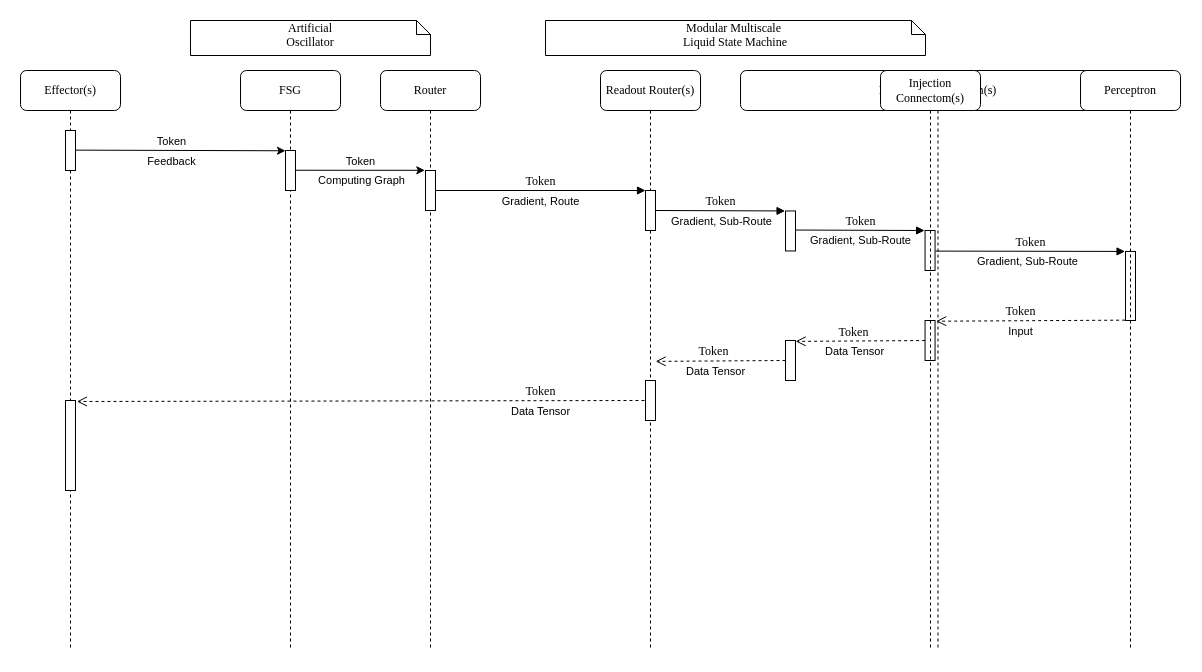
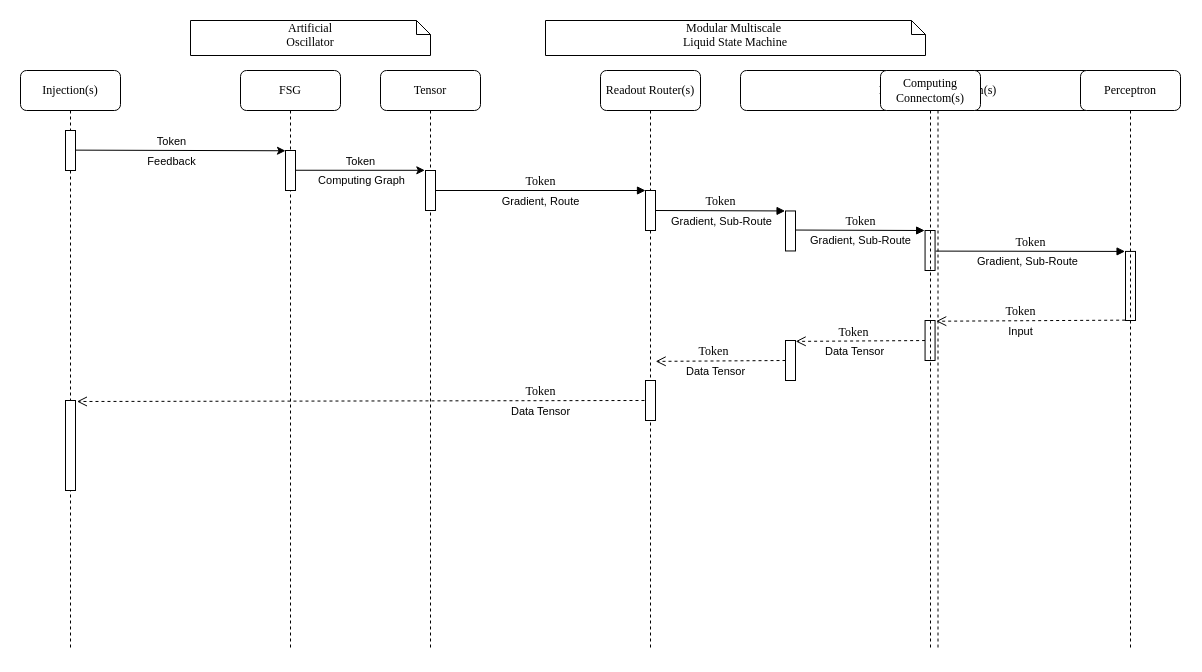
node "Effector(s)": label "Effector(s)" -> "Injection(s)"
node "Router": label "Router" -> "Tensor"
node "Injection Connectom(s)": label "Injection Connectom(s)" -> "Computing Connectom(s)"
